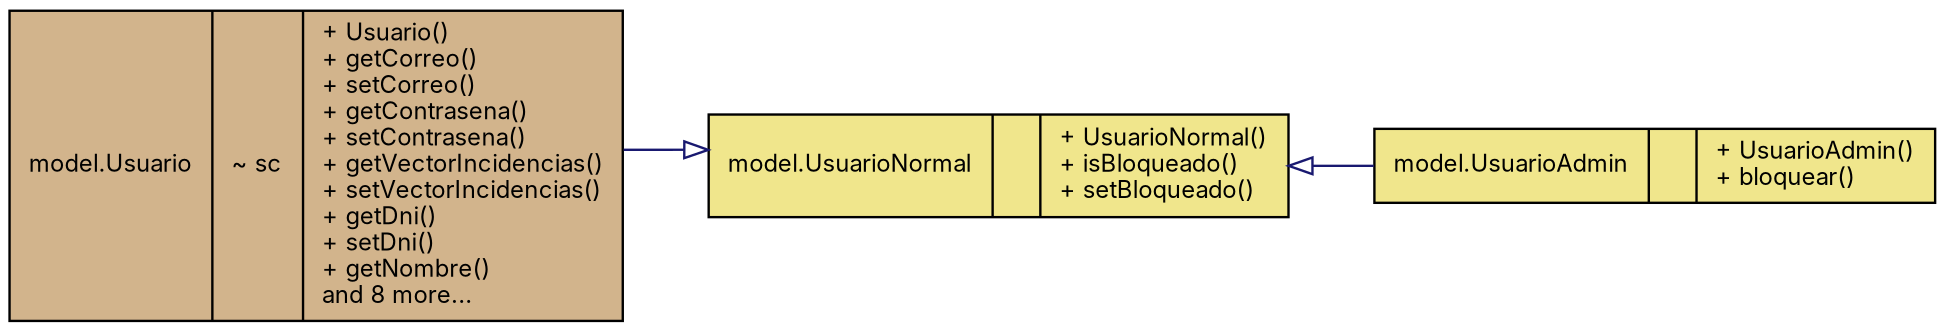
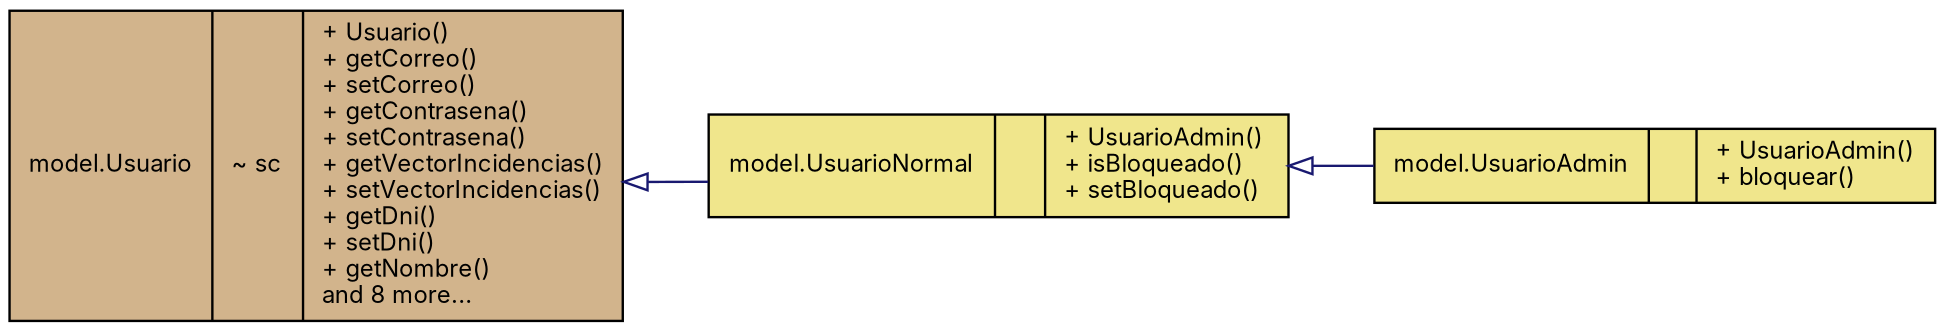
node "model.UsuarioNormal": text "+ UsuarioNormal()" -> "+ UsuarioAdmin()"
edge "model.Usuario" -> "model.UsuarioNormal": reversed
